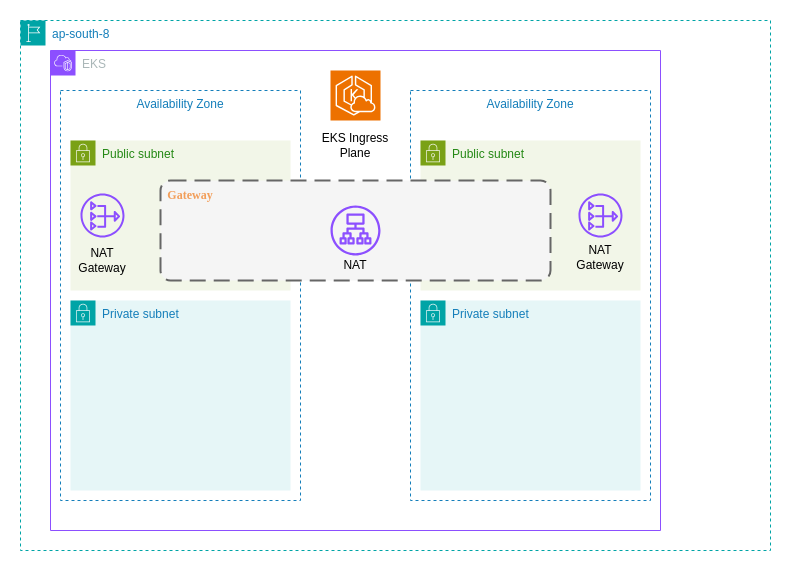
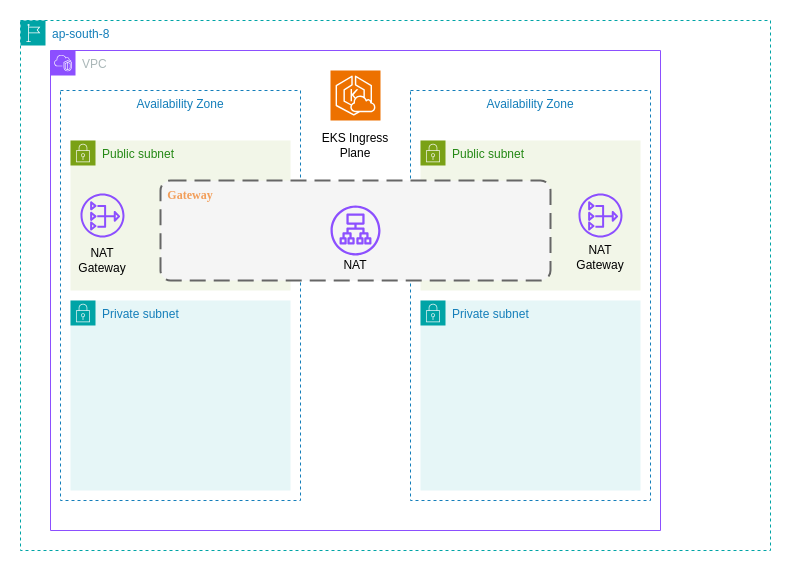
node "EKS": label "EKS" -> "VPC"
